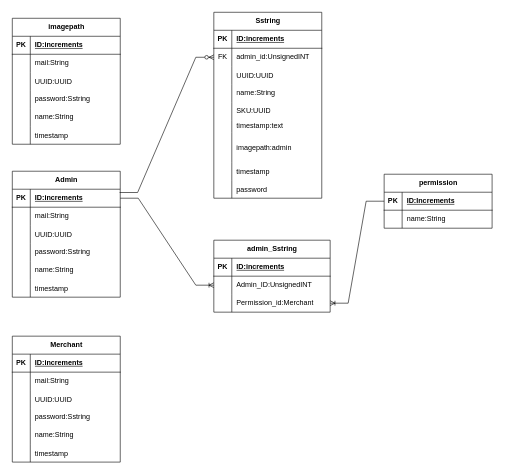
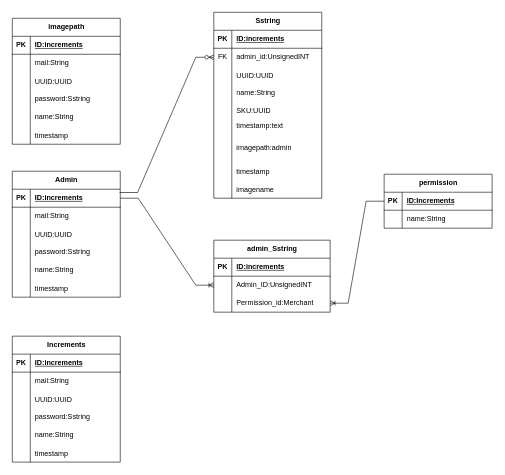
node "password": label "password" -> "imagename"
node "Merchant": label "Merchant" -> "Increments"
